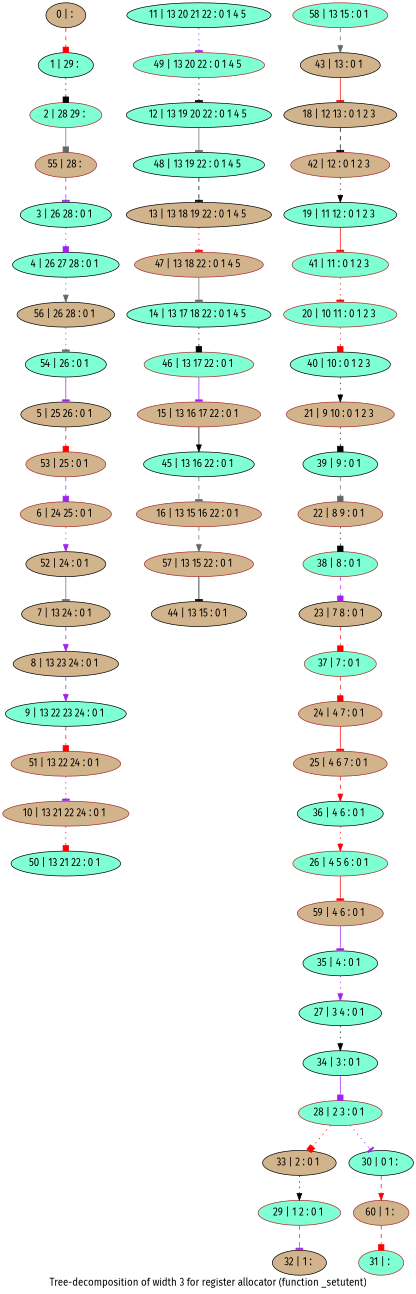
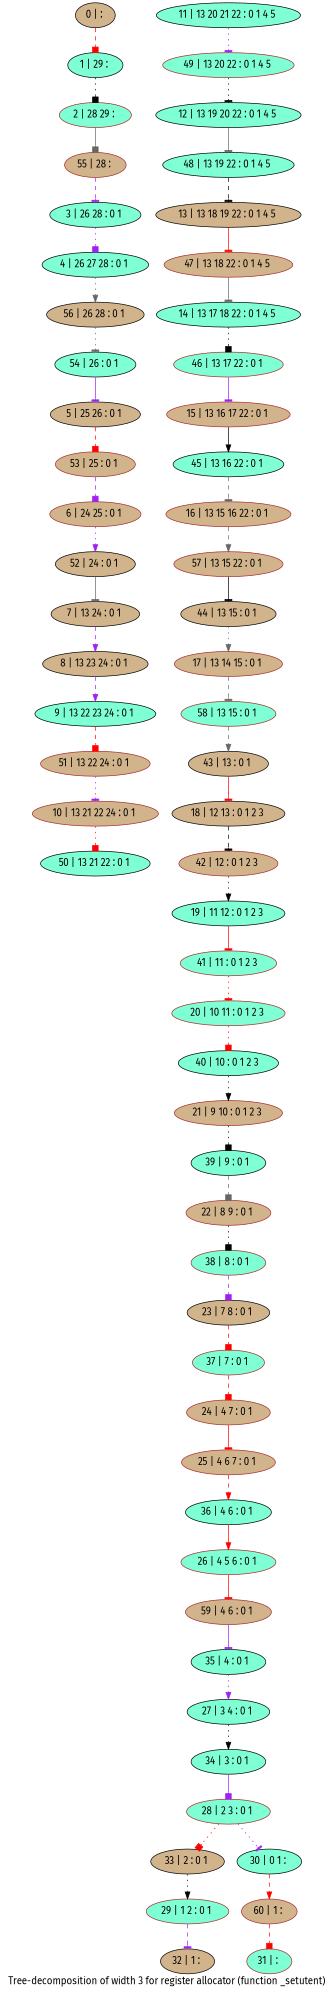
edge "13 | 13 18 19 22 : 0 1 4 5" -> "47 | 13 18 22 : 0 1 4 5": style dotted -> solid
node "17 | 13 14 15 : 0 1": added
edge "36 | 4 6 : 0 1" -> "26 | 4 5 6 : 0 1": style dotted -> solid
